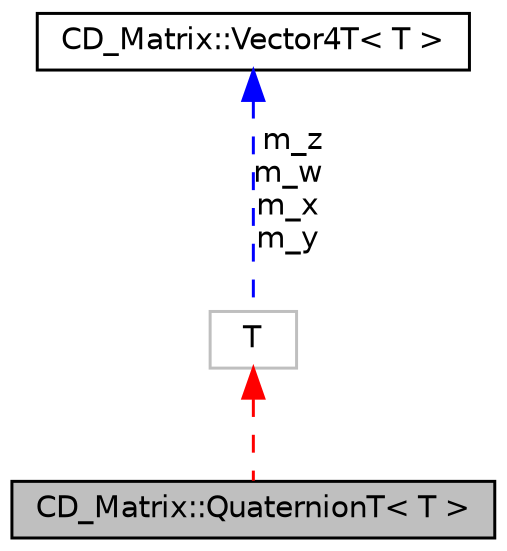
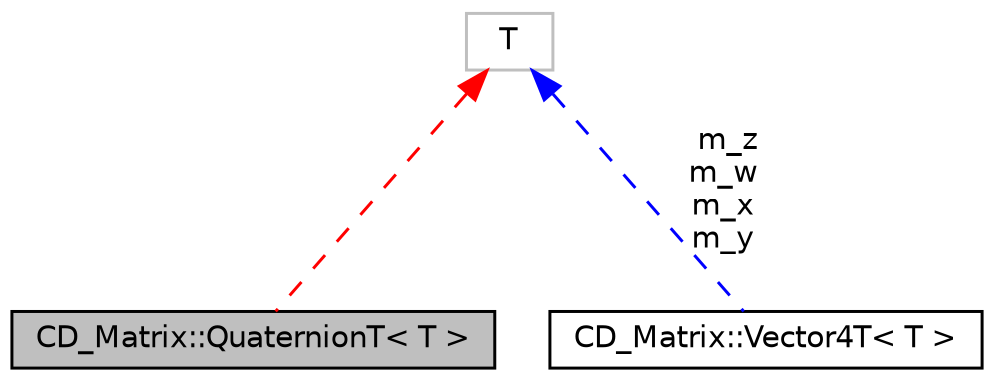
edge "T" -> "CD_Matrix::Vector4T< T >": reversed
